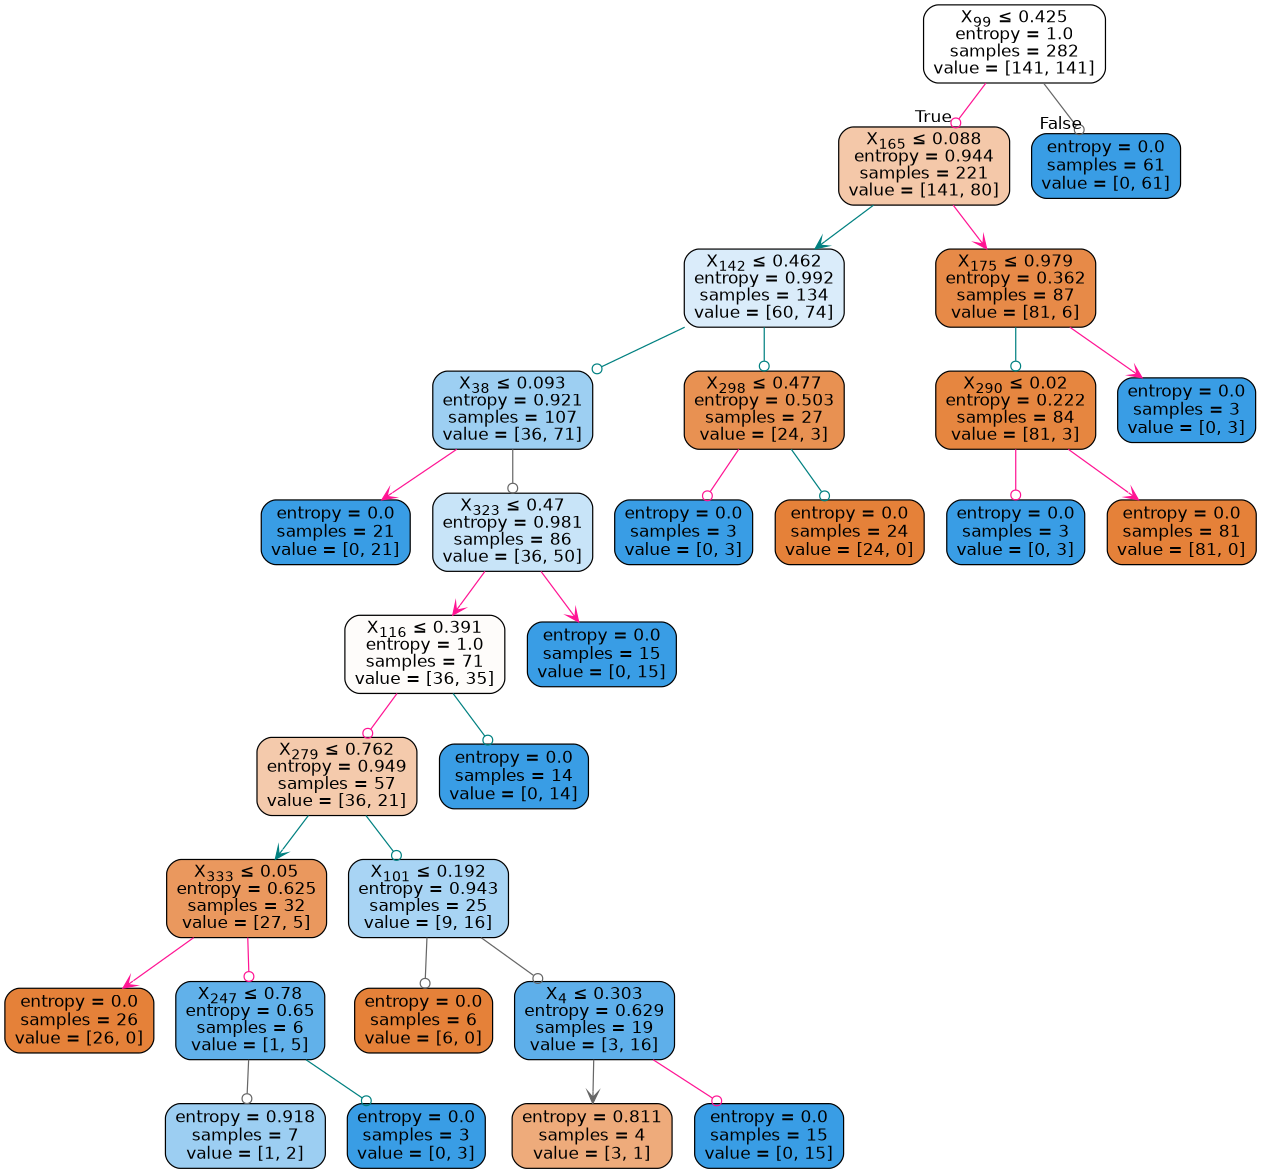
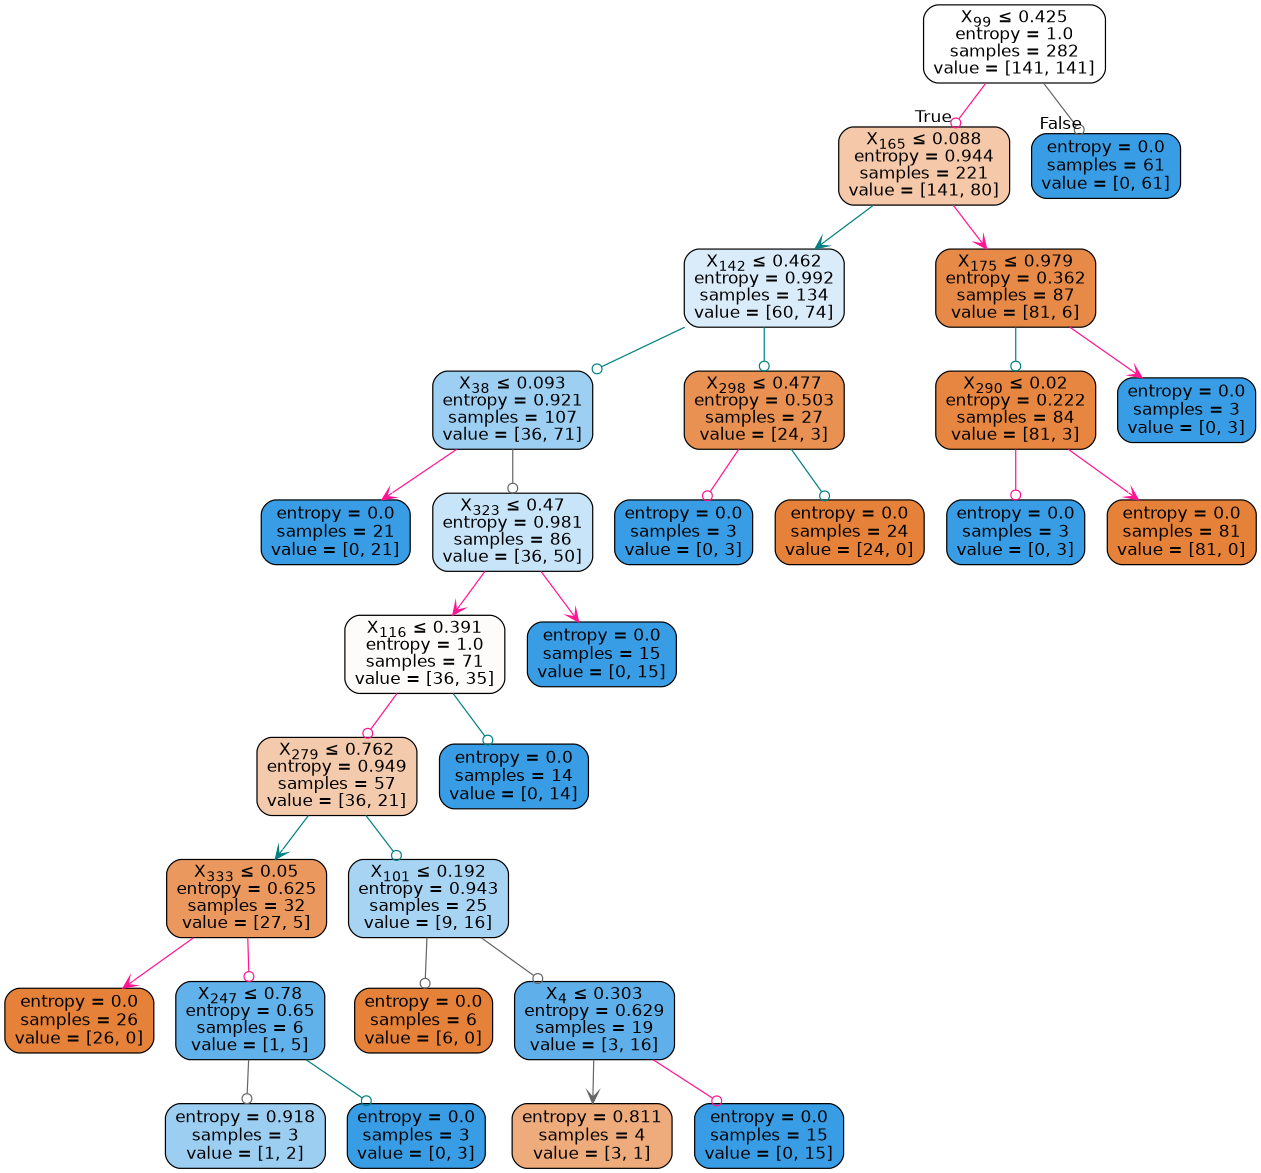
node "entropy = 0.918": text "samples = 7" -> "samples = 3"
